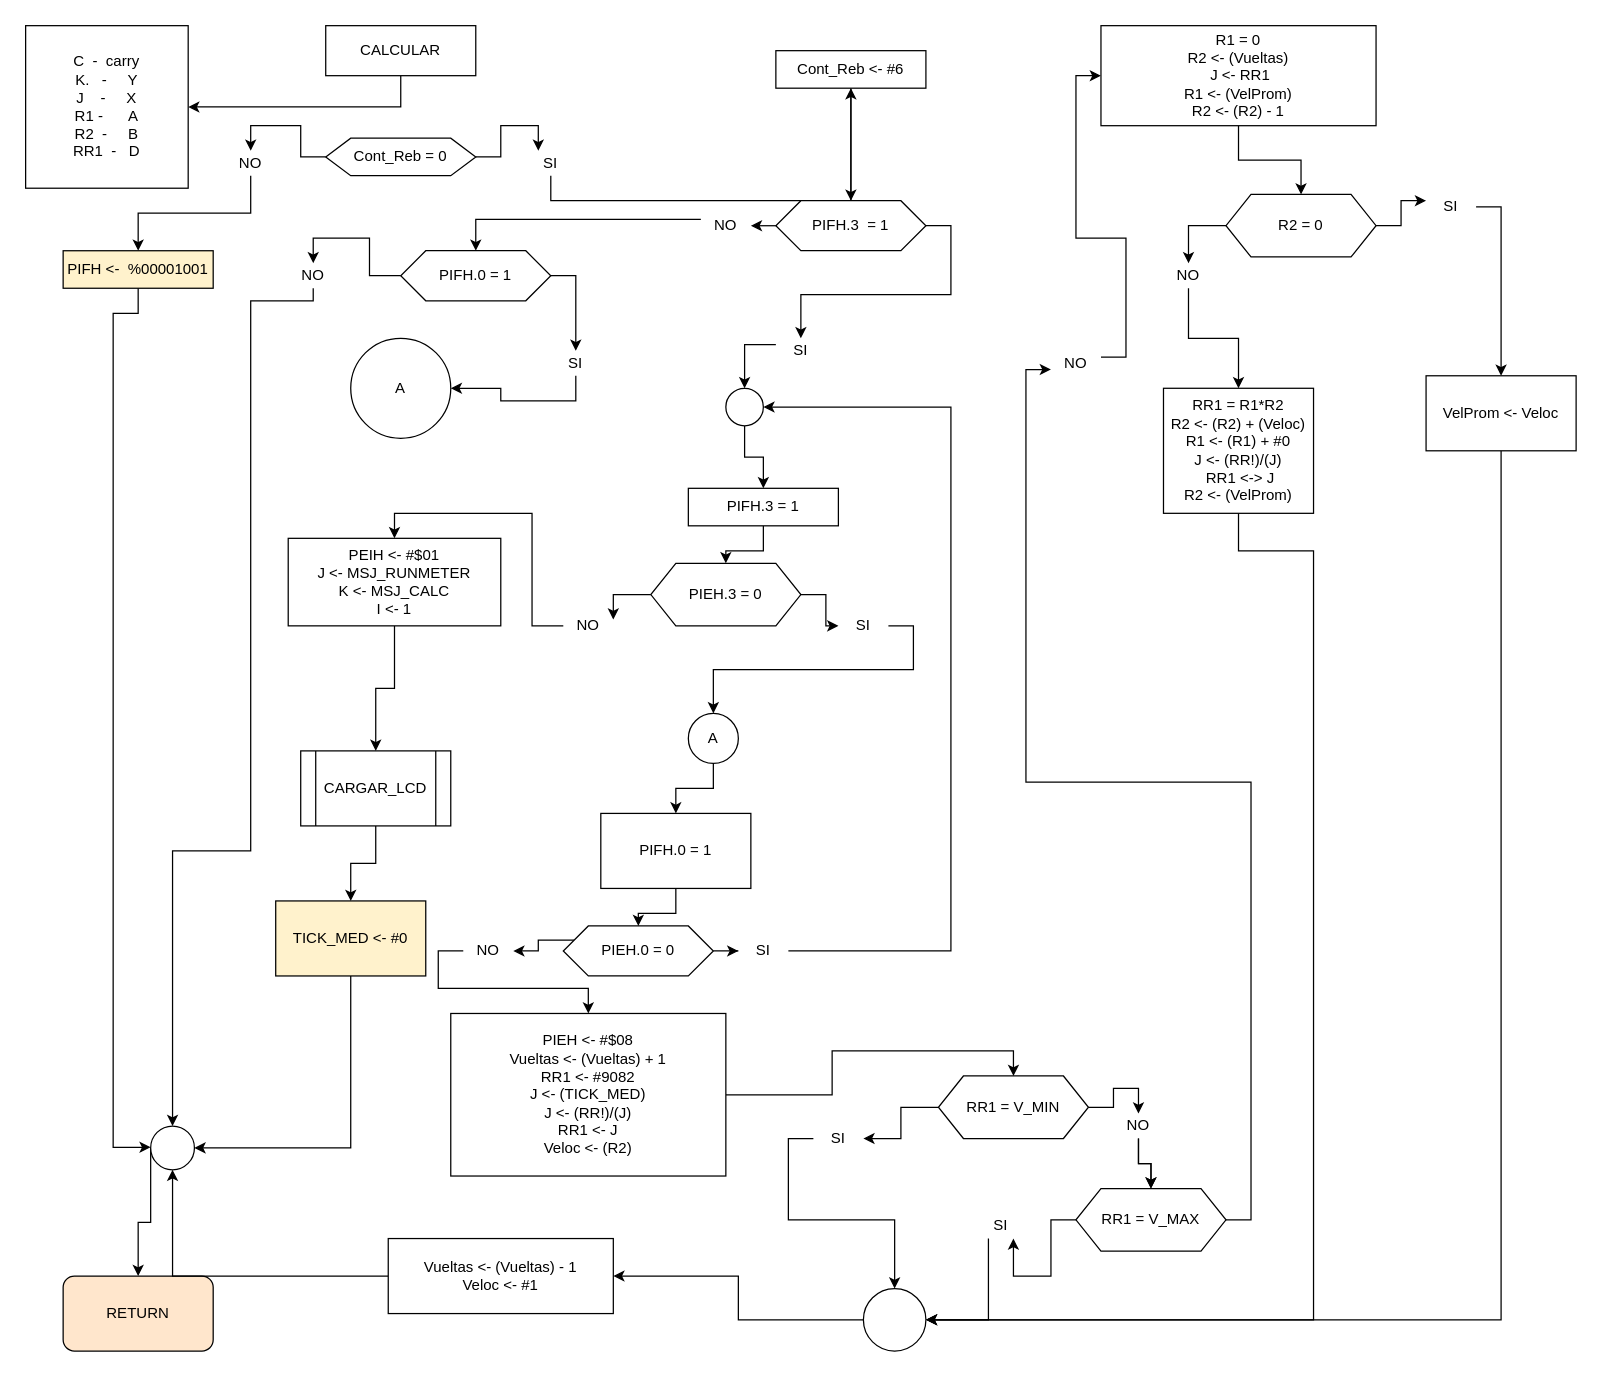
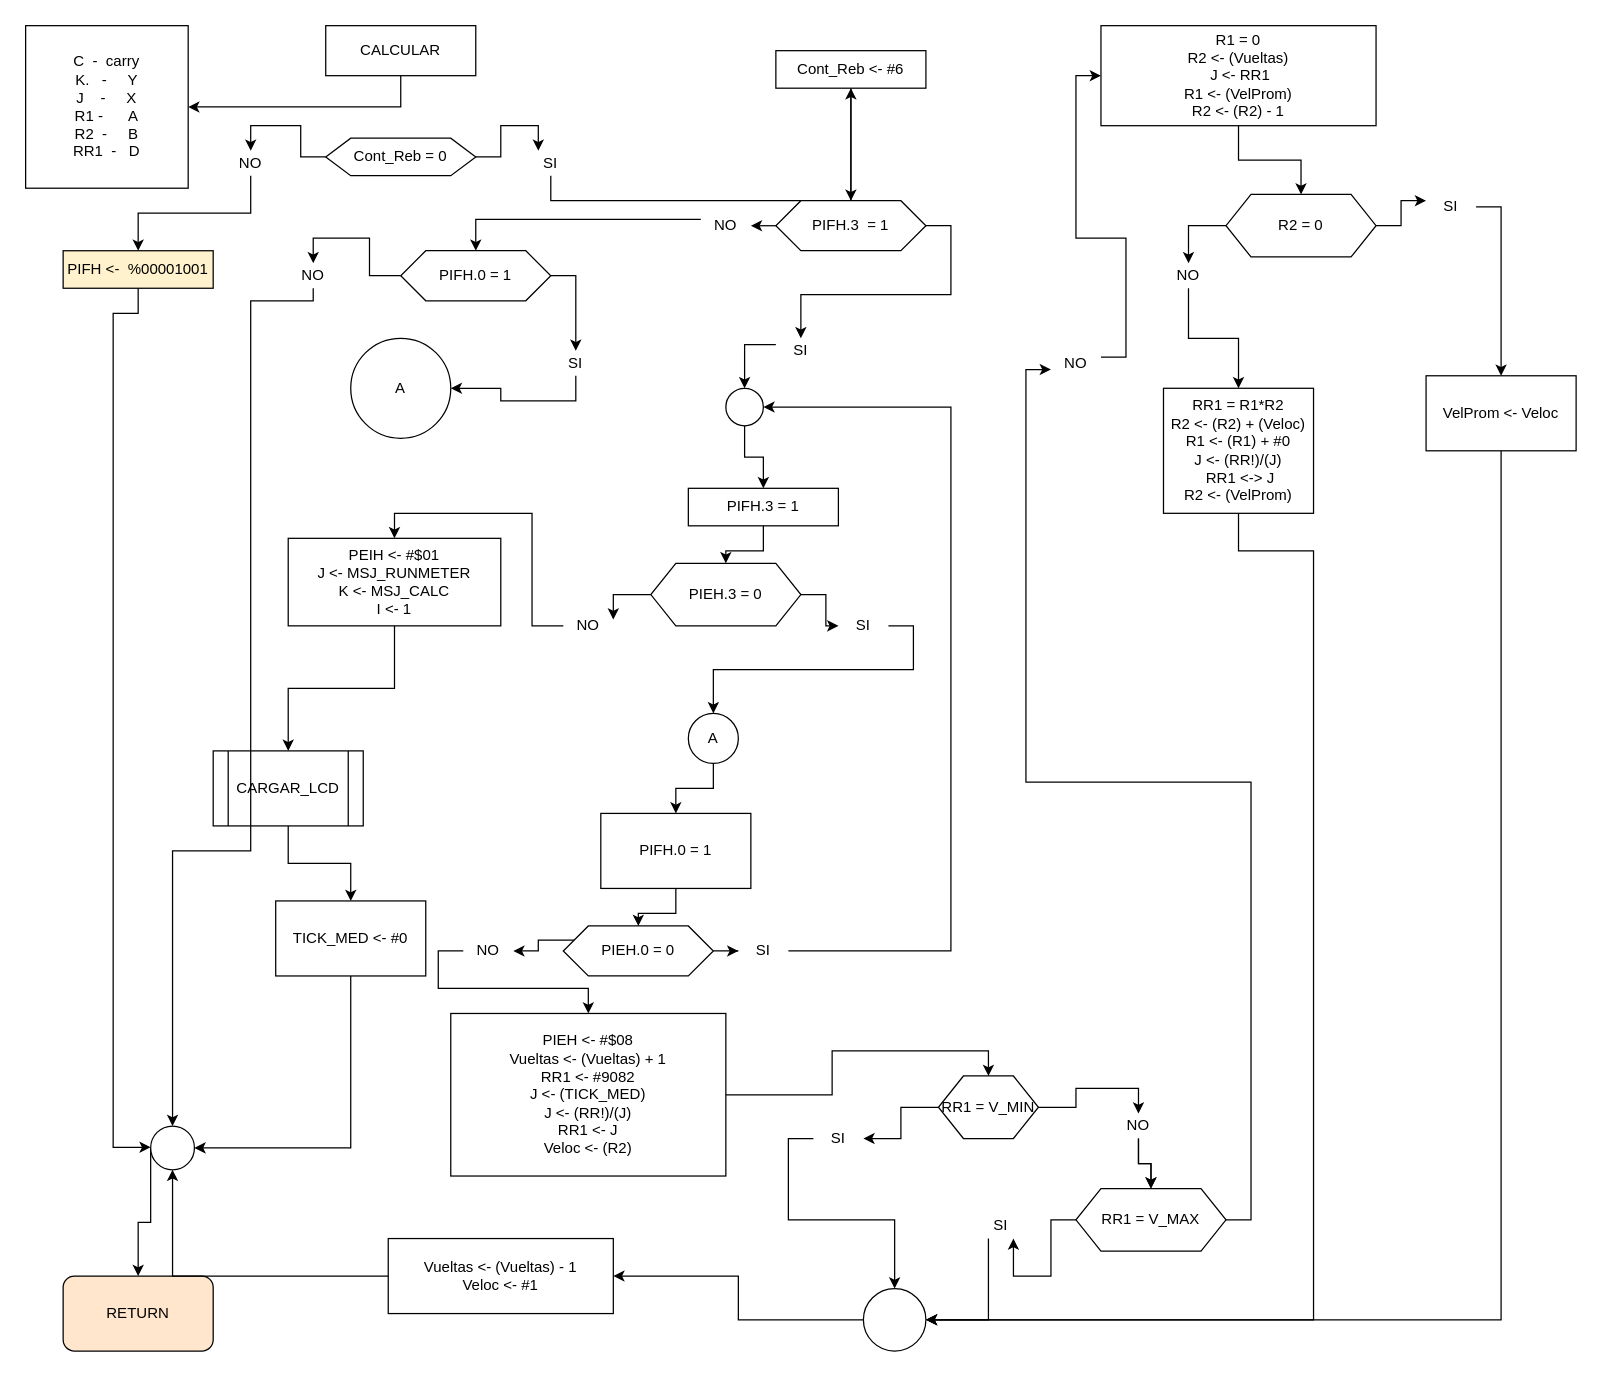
node "CARGAR_LCD": moved (376, 788) -> (288, 788)
node "TICK_MED <- #0": fillcolor #fff2cc -> #ffffff
node "RR1 = V_MIN": size 150x63 -> 100x63
